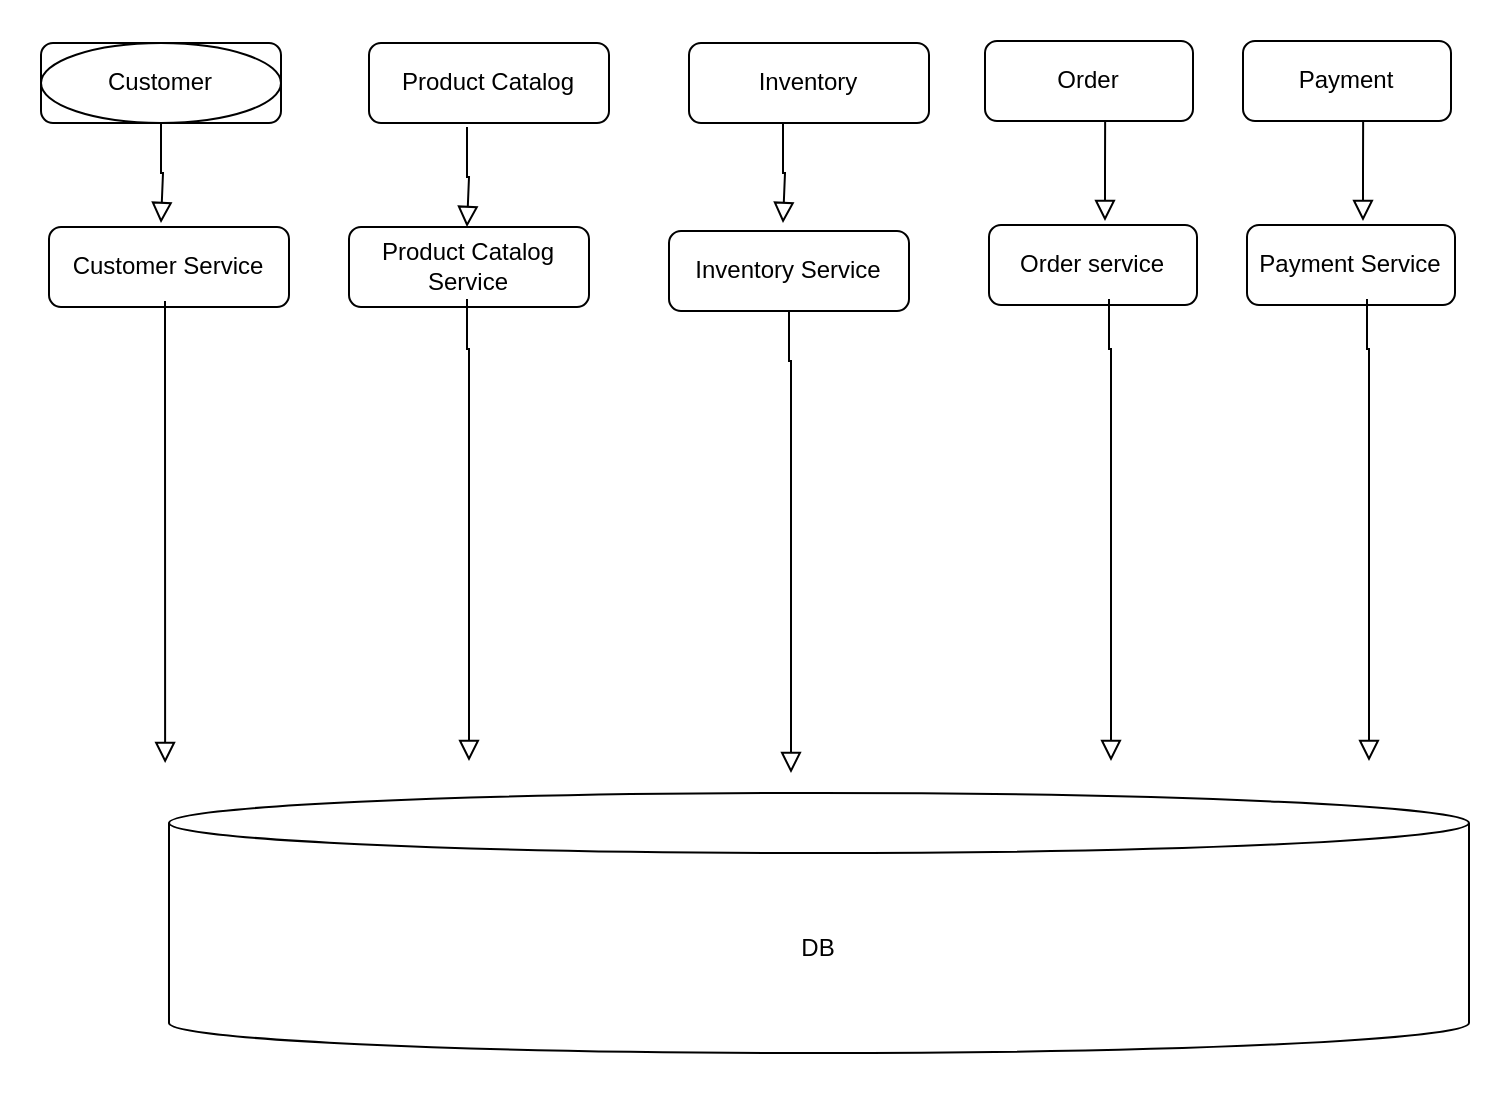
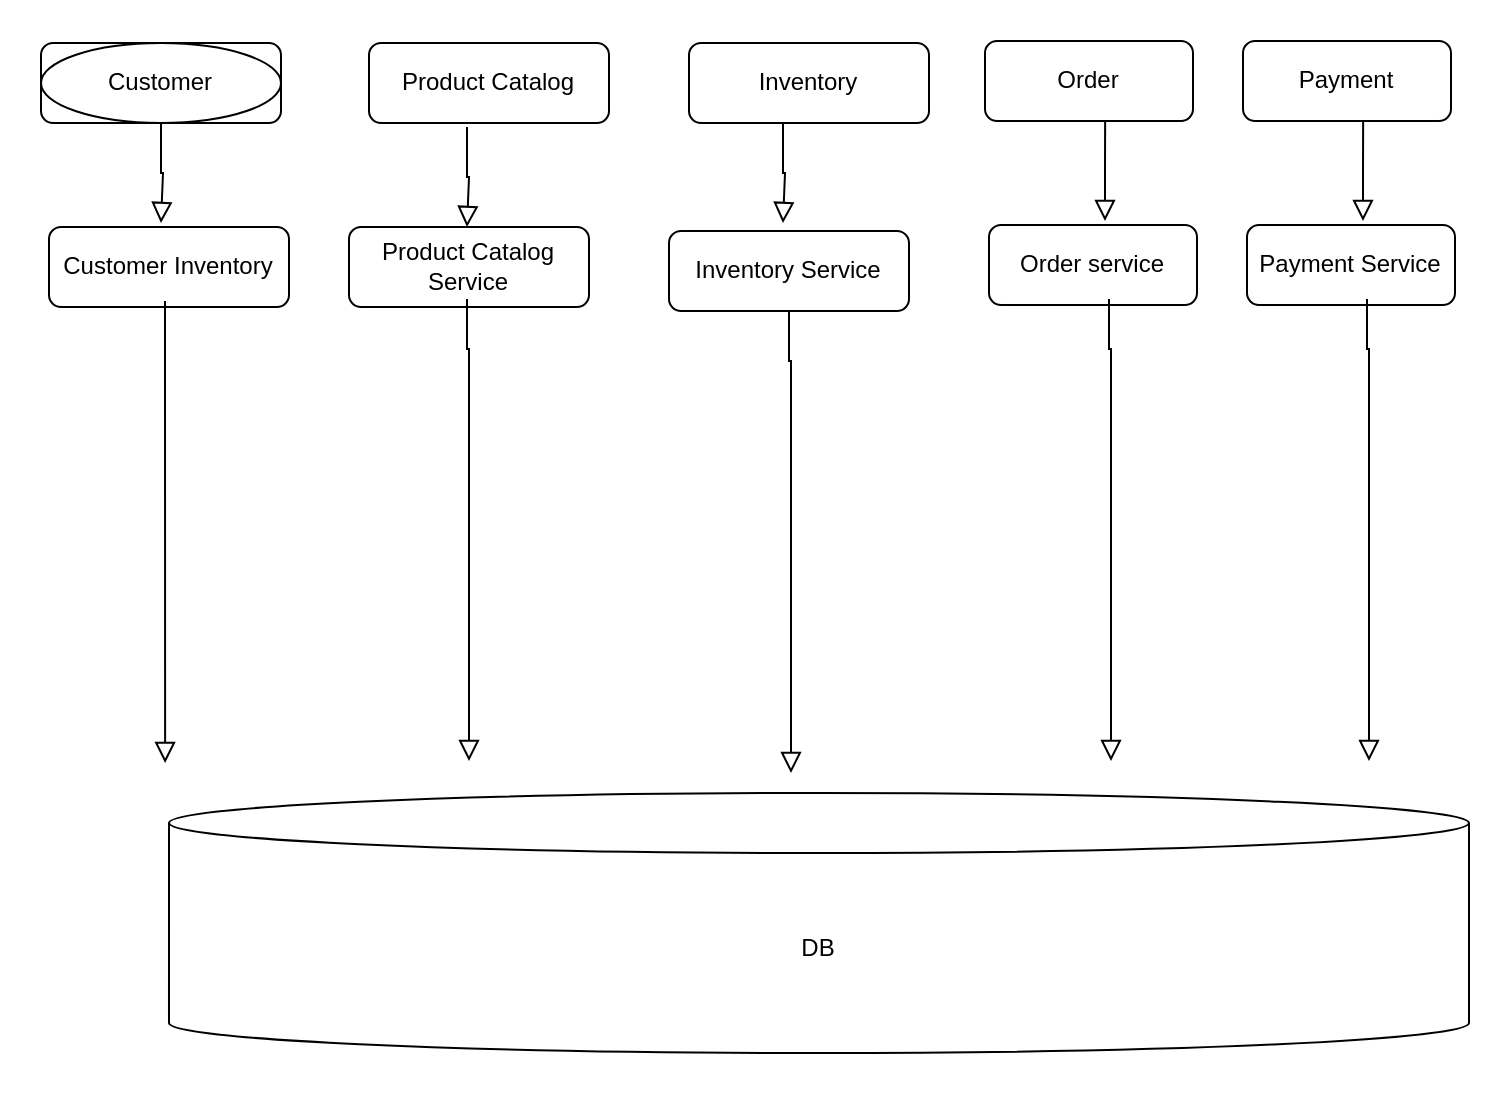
node "Customer Service": label "Customer Service" -> "Customer Inventory"
